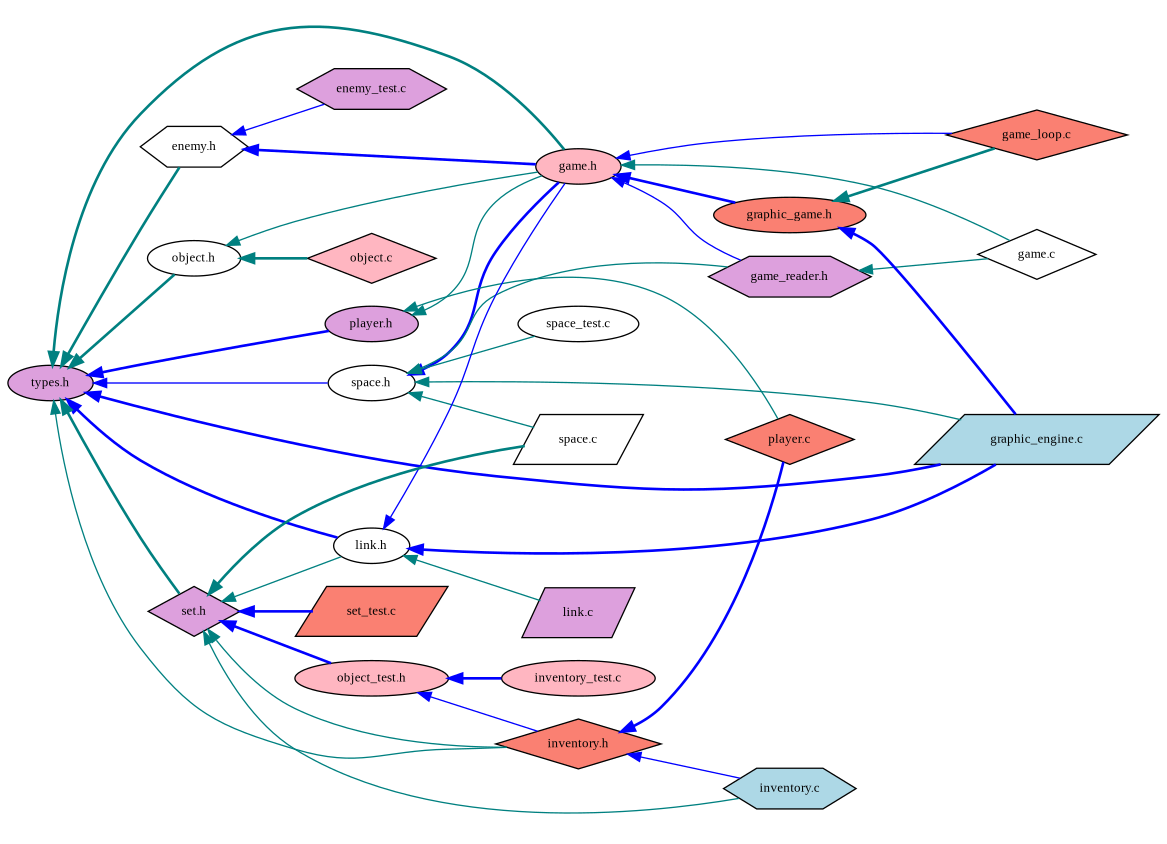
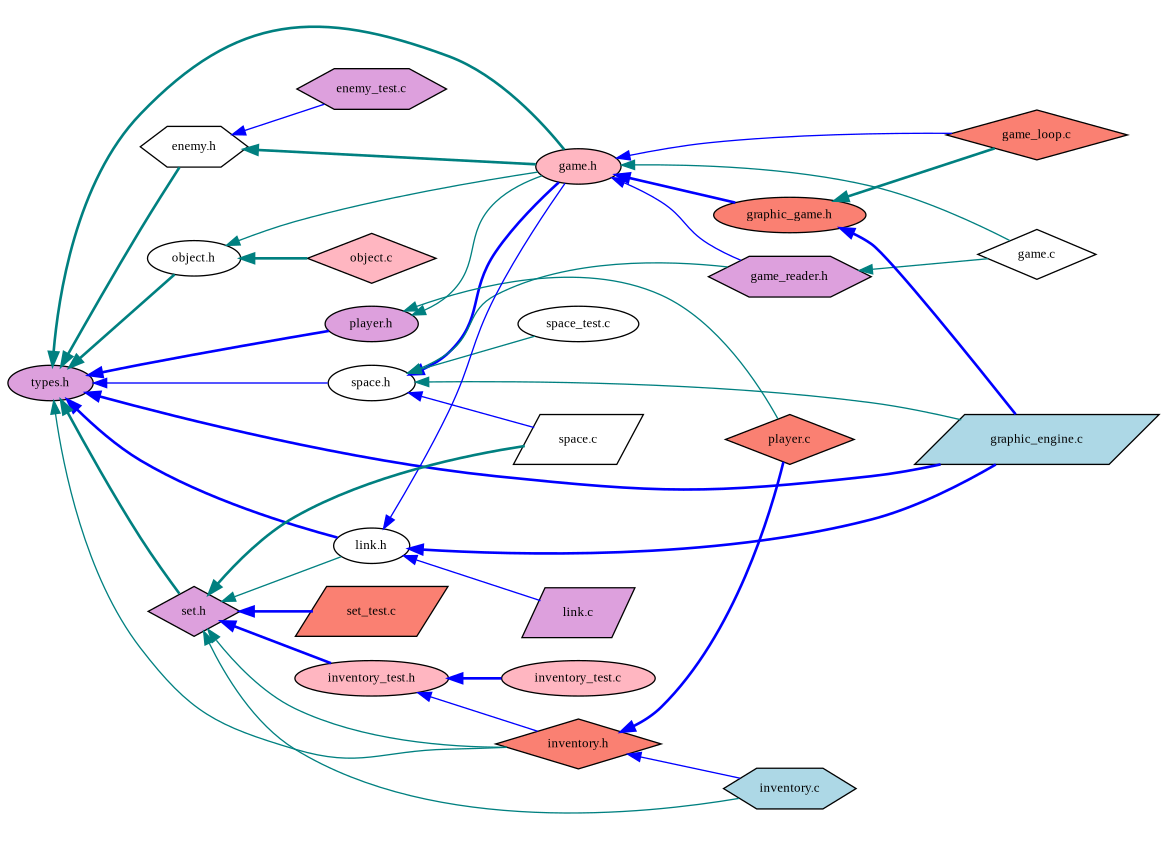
edge "game.h" -> "enemy.h": color blue -> teal
edge "space.c" -> "space.h": color teal -> blue
edge "link.c" -> "link.h": color teal -> blue
node "object_test.h": label "object_test.h" -> "inventory_test.h"
